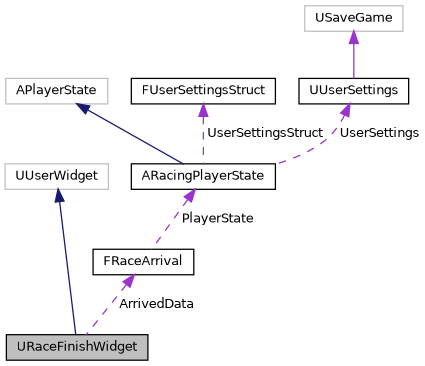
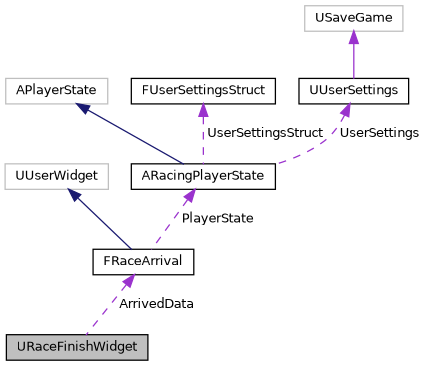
edge "URaceFinishWidget" -> "UUserWidget": now "FRaceArrival" -> "UUserWidget"
